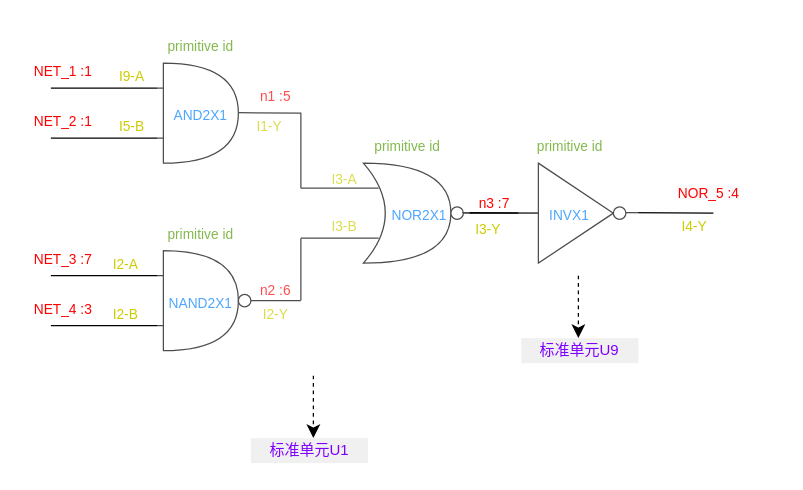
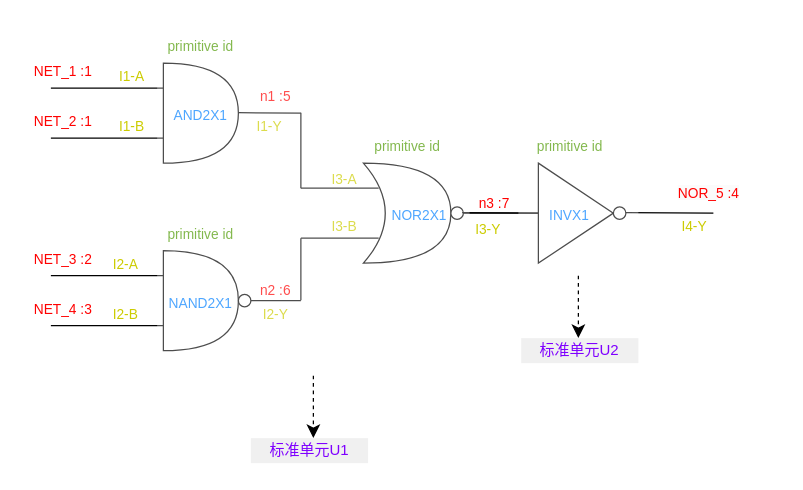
node "I9-A": label "I9-A" -> "I1-A"
node "I5-B": label "I5-B" -> "I1-B"
node "NET_3 :7": label "NET_3 :7" -> "NET_3 :2"
node "标准单元U9": label "标准单元U9" -> "标准单元U2"
